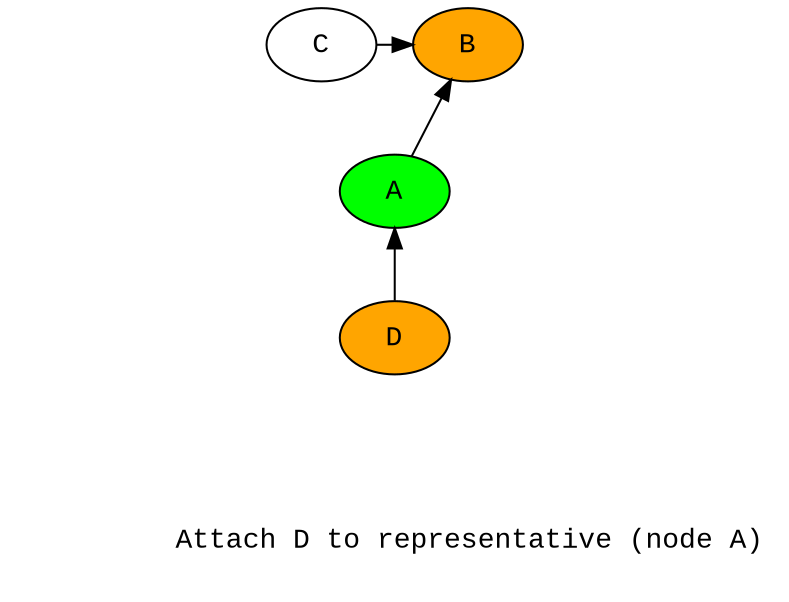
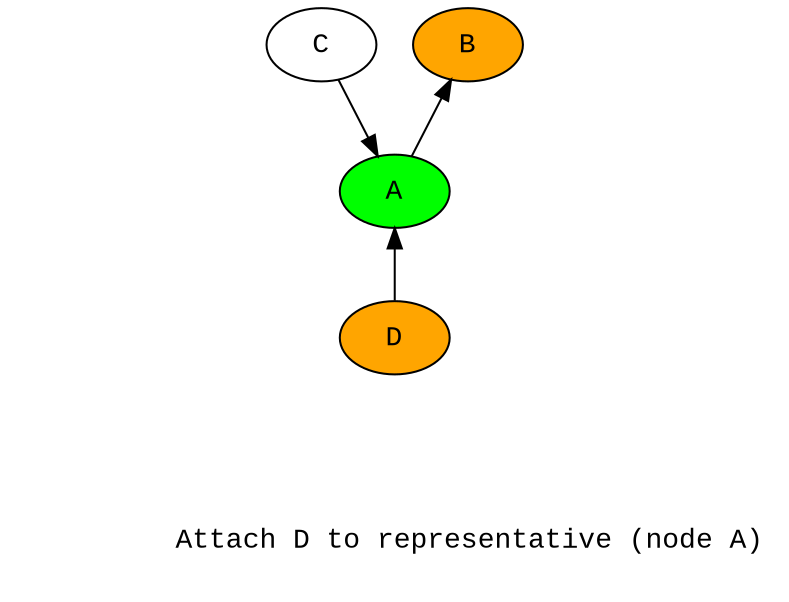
edge "C" -> "B": now "C" -> "A"
